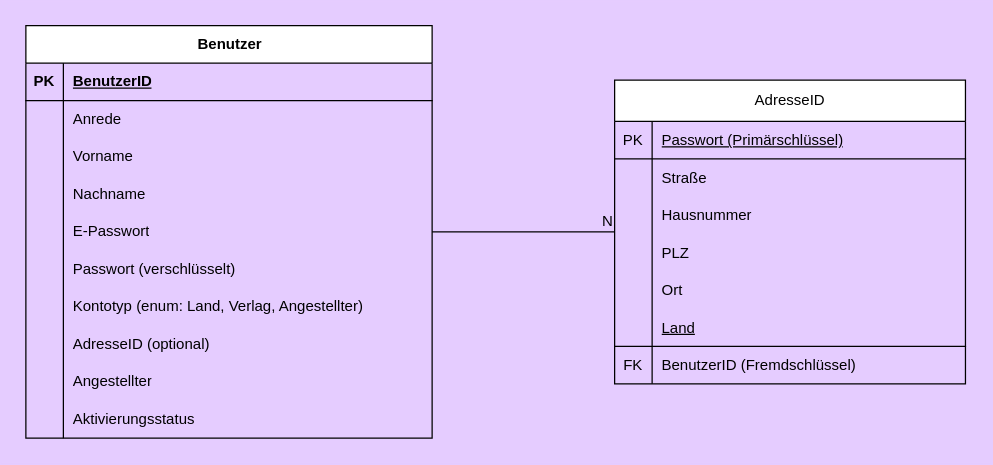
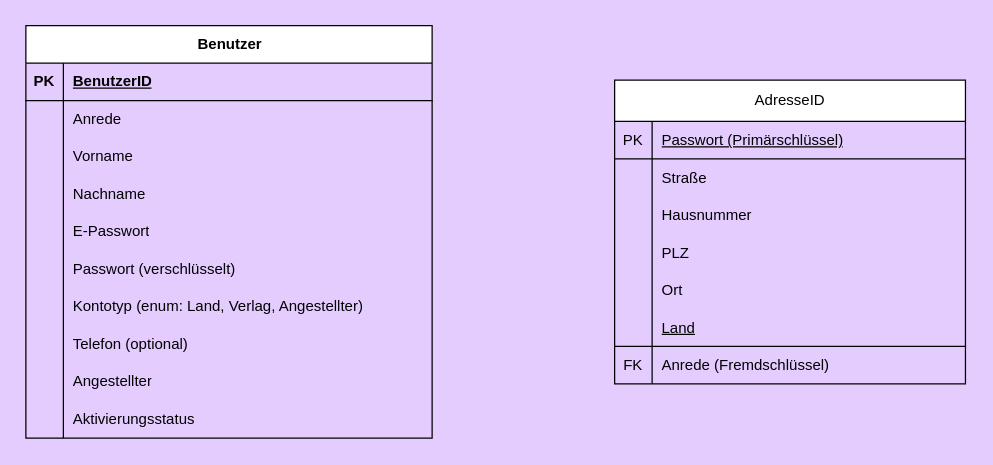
edge "Benutzer" -- "AdresseID": removed, label "N"
node "AdresseID (optional)": label "AdresseID (optional)" -> "Telefon (optional)"
node "BenutzerID (Fremdschlüssel)": label "BenutzerID (Fremdschlüssel)" -> "Anrede (Fremdschlüssel)"
